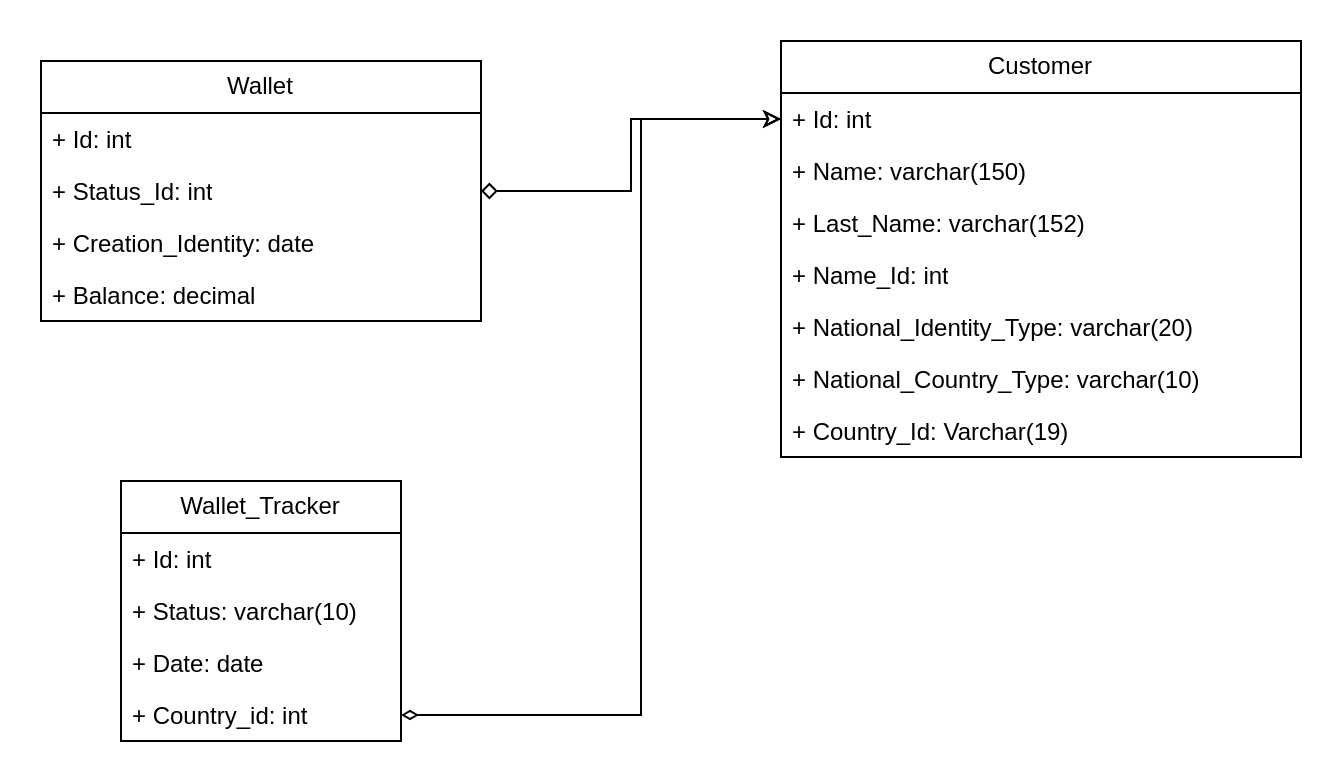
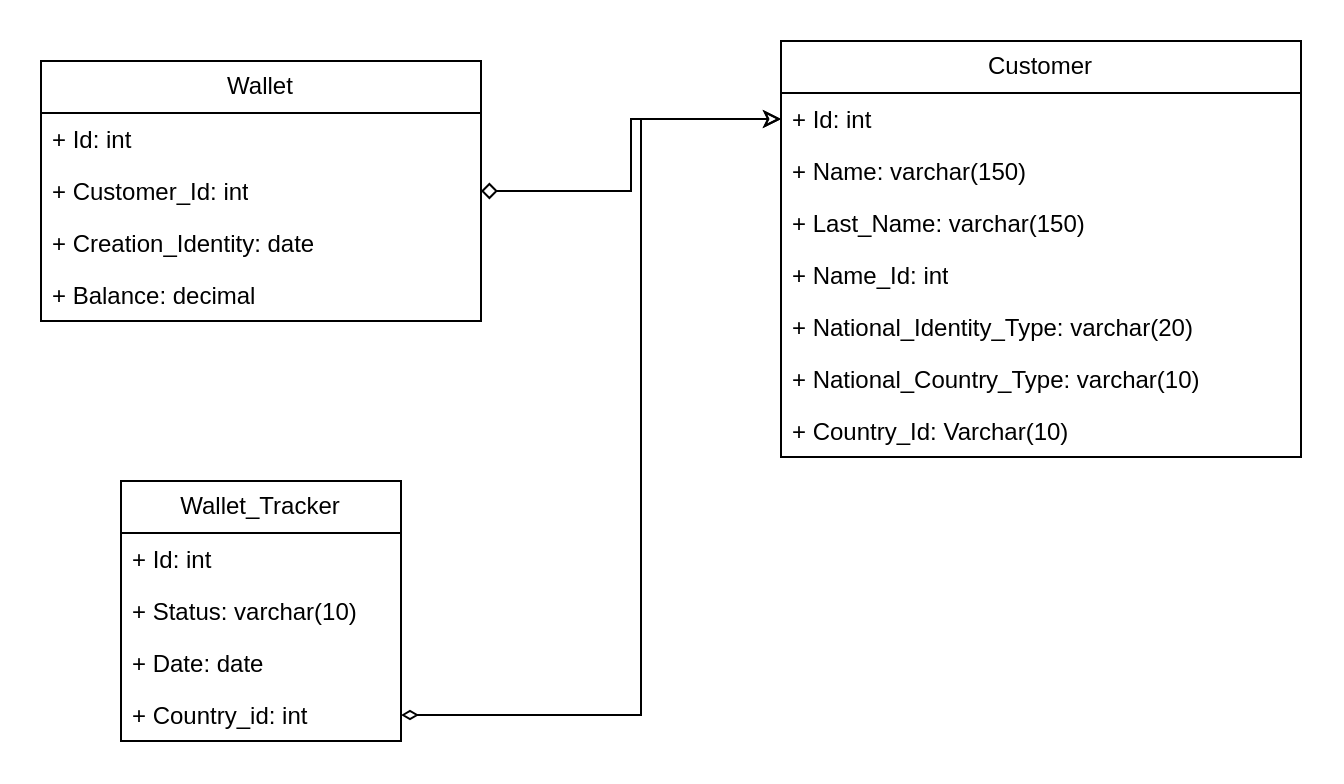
node "+ Status_Id: int": label "+ Status_Id: int" -> "+ Customer_Id: int"
node "+ Last_Name: varchar(152)": label "+ Last_Name: varchar(152)" -> "+ Last_Name: varchar(150)"
node "+ Country_Id: Varchar(19)": label "+ Country_Id: Varchar(19)" -> "+ Country_Id: Varchar(10)"
